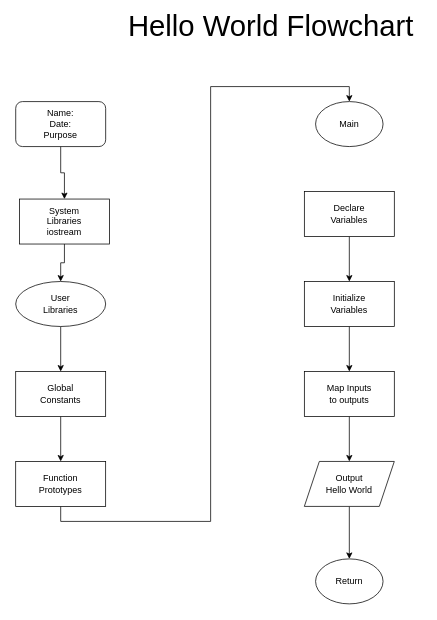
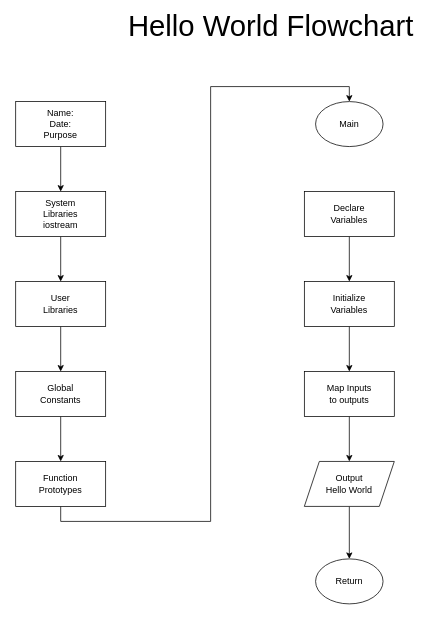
node "Name: Date: Purpose": shape rounded rectangle -> rectangle
node "System Libraries iostream": moved (64, 222) -> (60, 214)
node "User Libraries": shape ellipse -> rectangle
